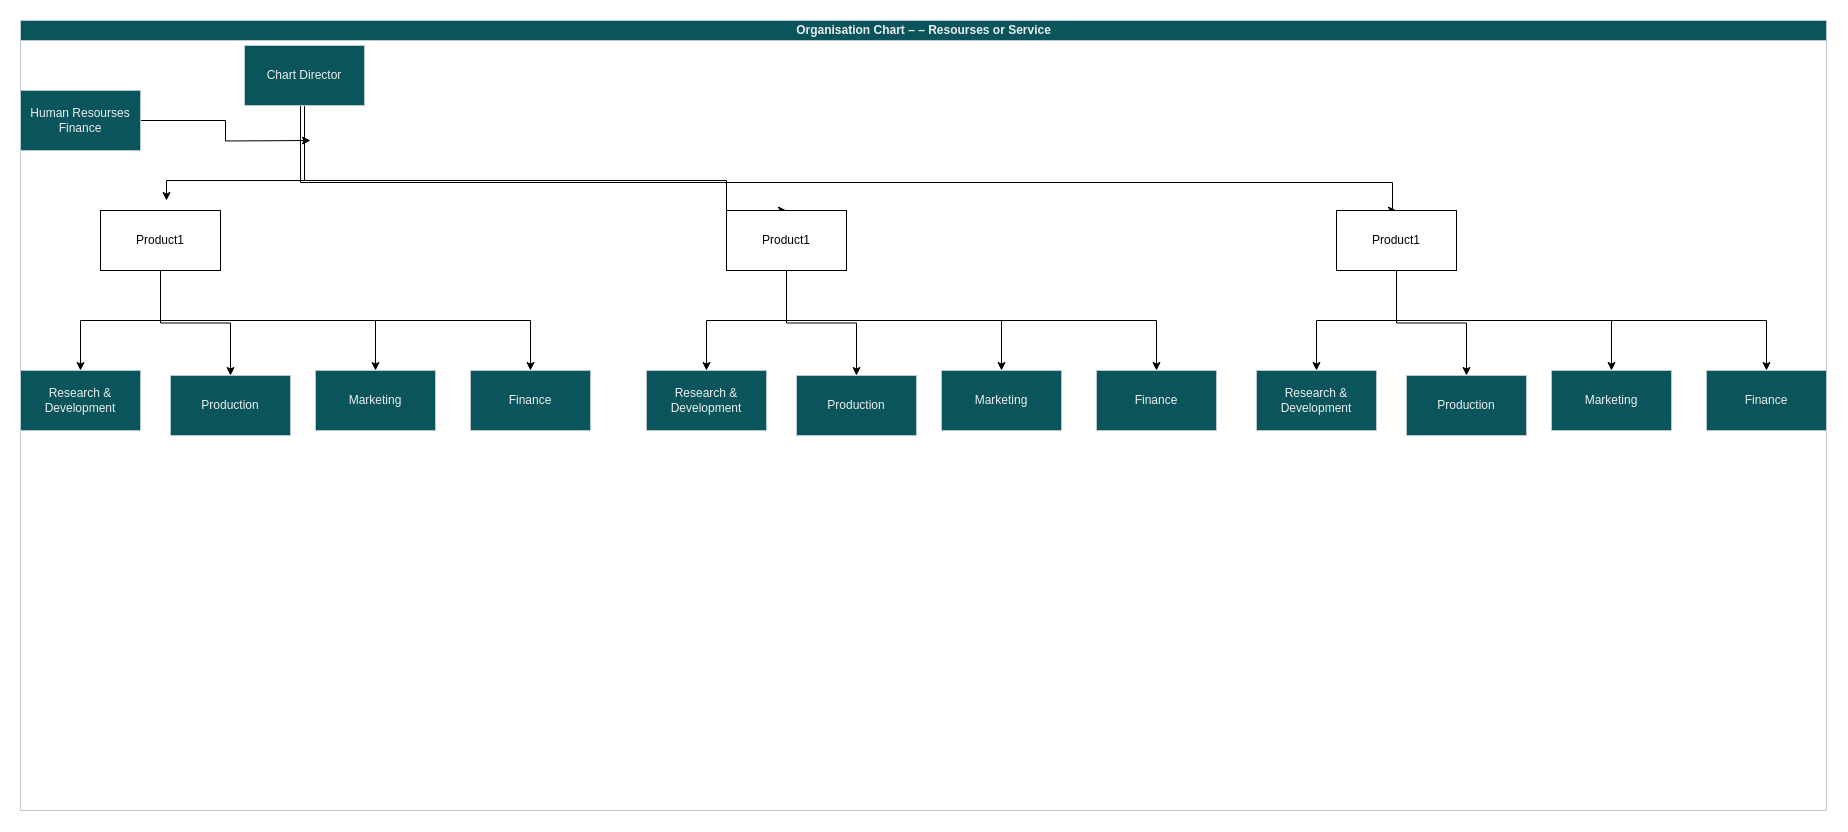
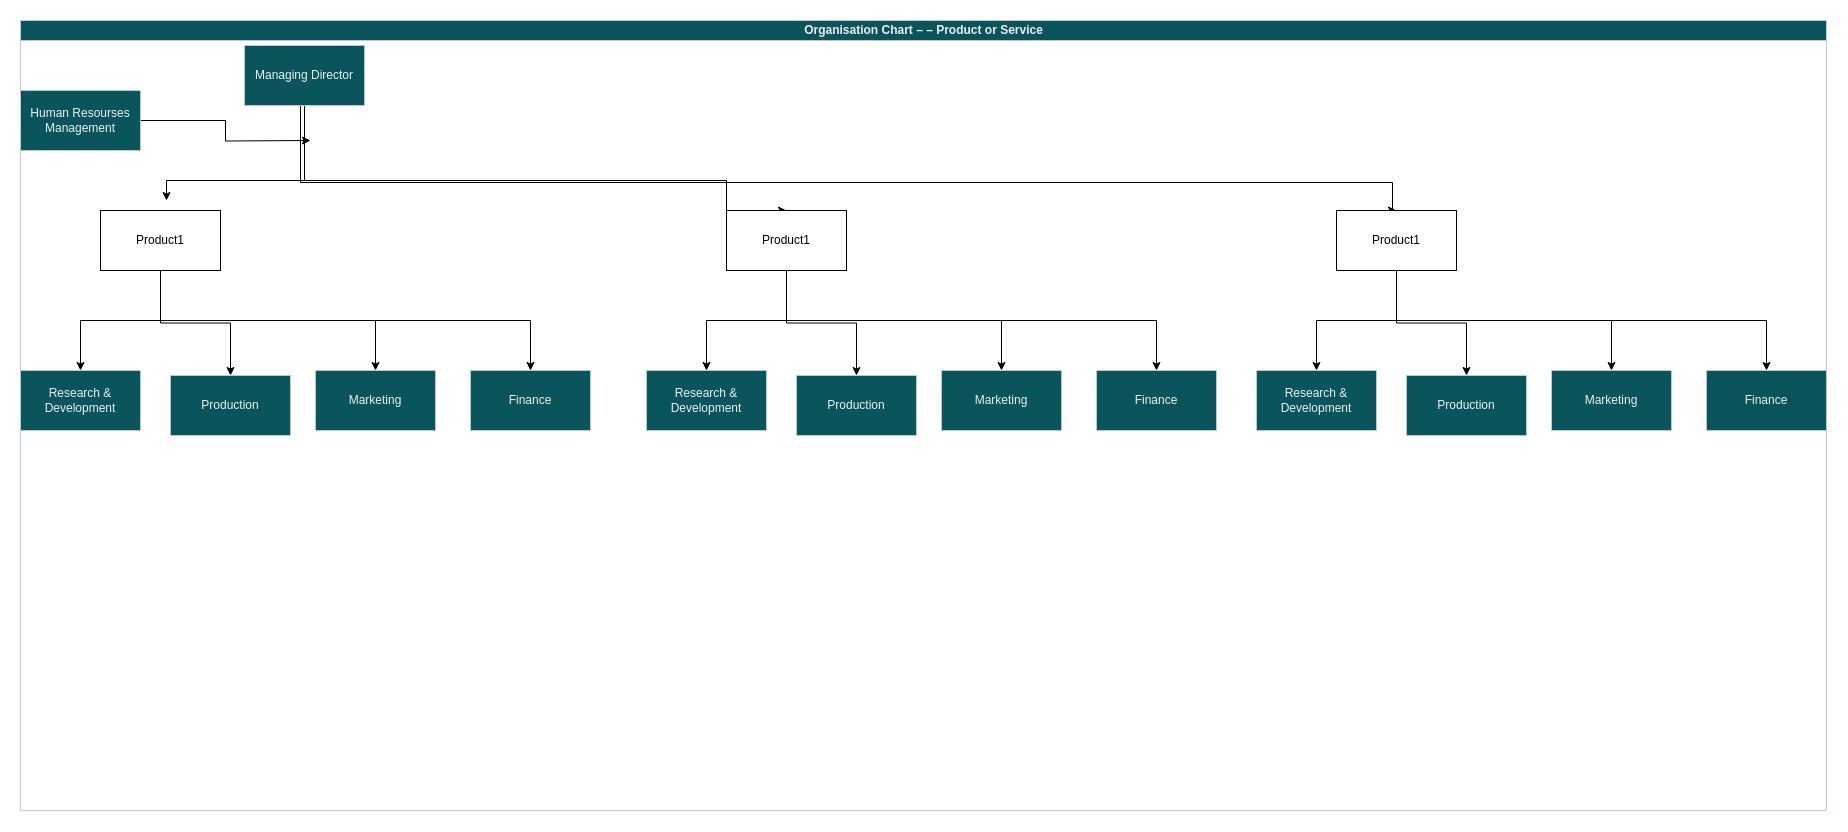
node "Organisation Chart – – Resourses or Service": label "Organisation Chart – – Resourses or Service" -> "Organisation Chart – – Product or Service"
node "Chart Director": label "Chart Director" -> "Managing Director"
node "Human Resourses Finance": label "Human Resourses Finance" -> "Human Resourses Management"
